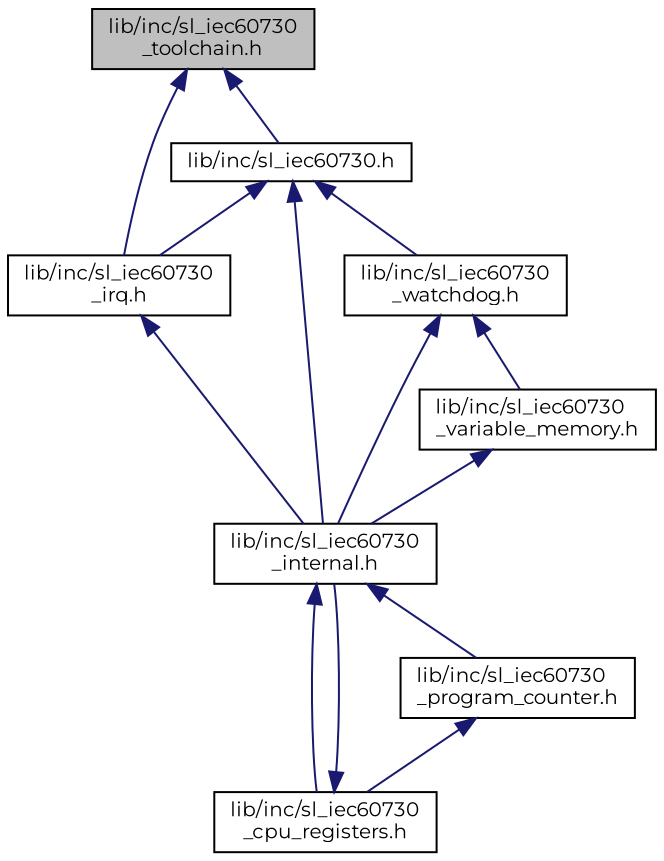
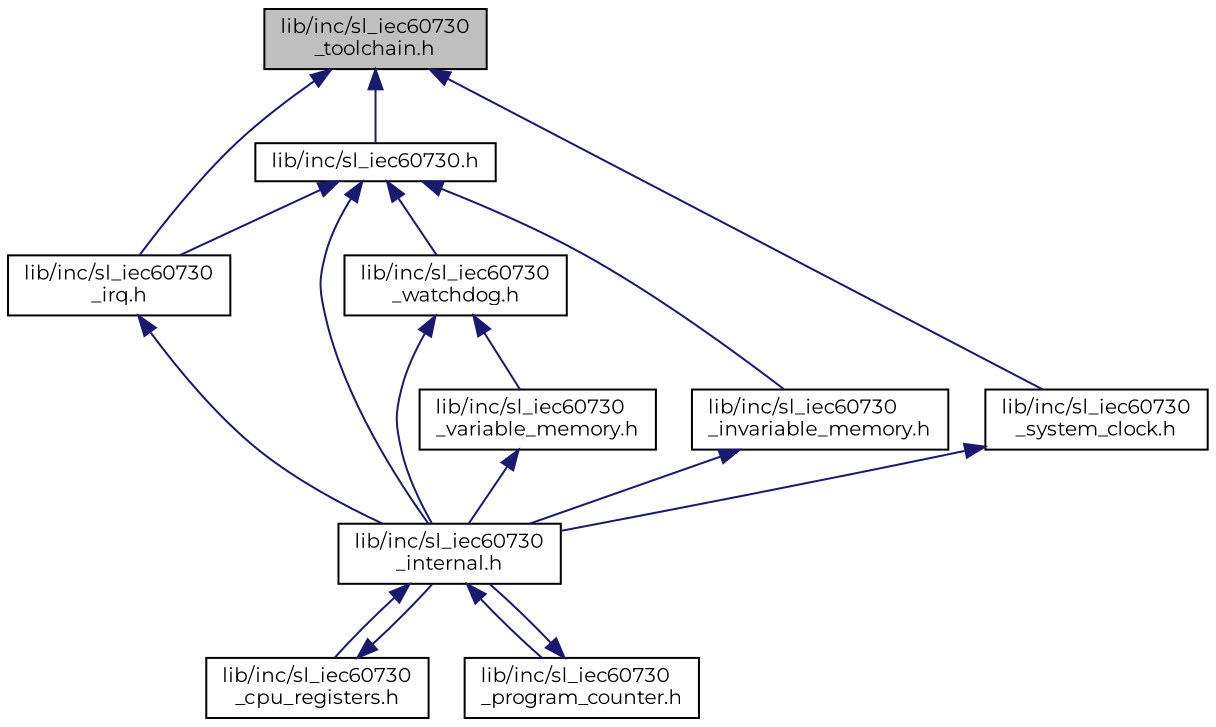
node "lib/inc/sl_iec60730 _invariable_memory.h": added
node "lib/inc/sl_iec60730 _system_clock.h": added
edge "lib/inc/sl_iec60730 _cpu_registers.h" -> "lib/inc/sl_iec60730 _program_counter.h": now "lib/inc/sl_iec60730 _internal.h" -> "lib/inc/sl_iec60730 _program_counter.h"
